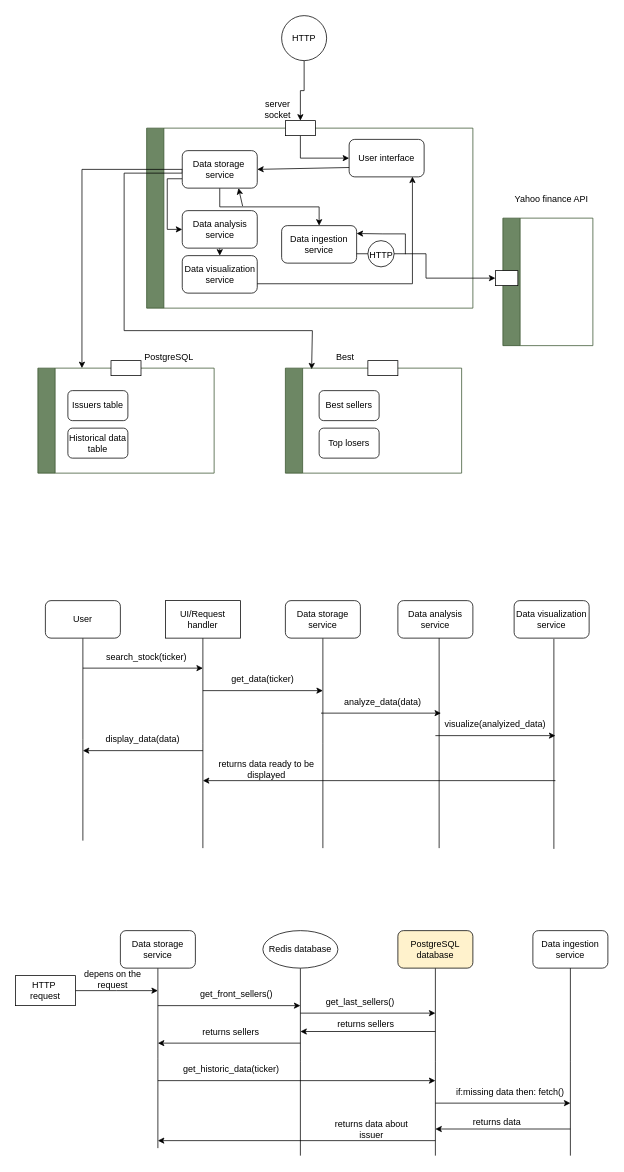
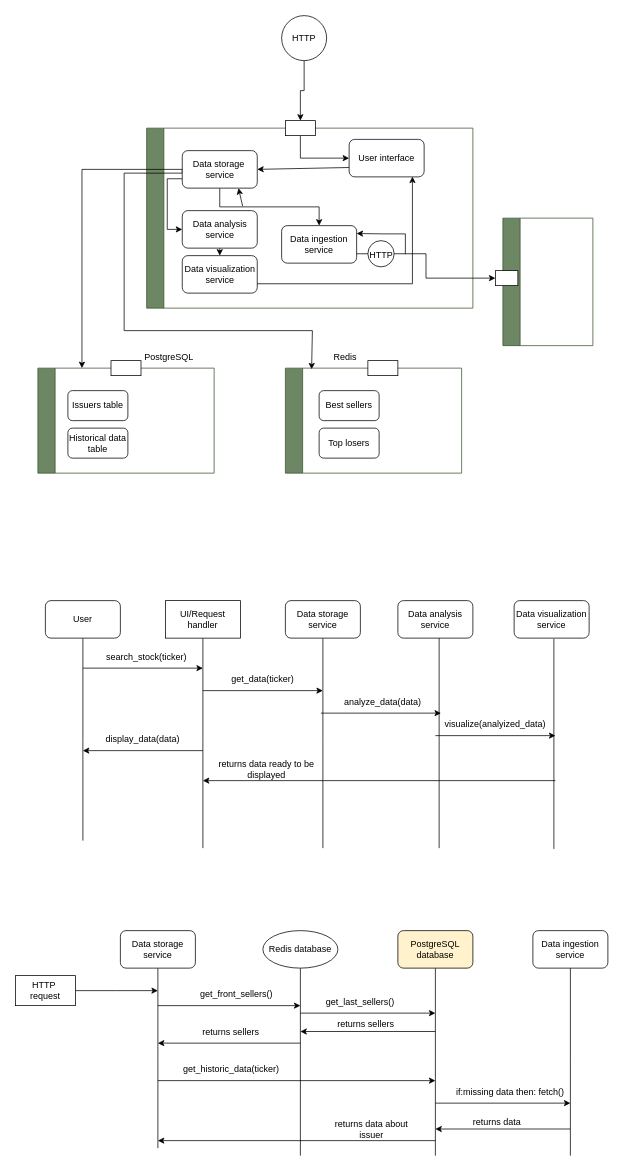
node "server socket": removed
node "Yahoo finance API": removed
node "Best": label "Best" -> "Redis"
node "depens on the request": removed
